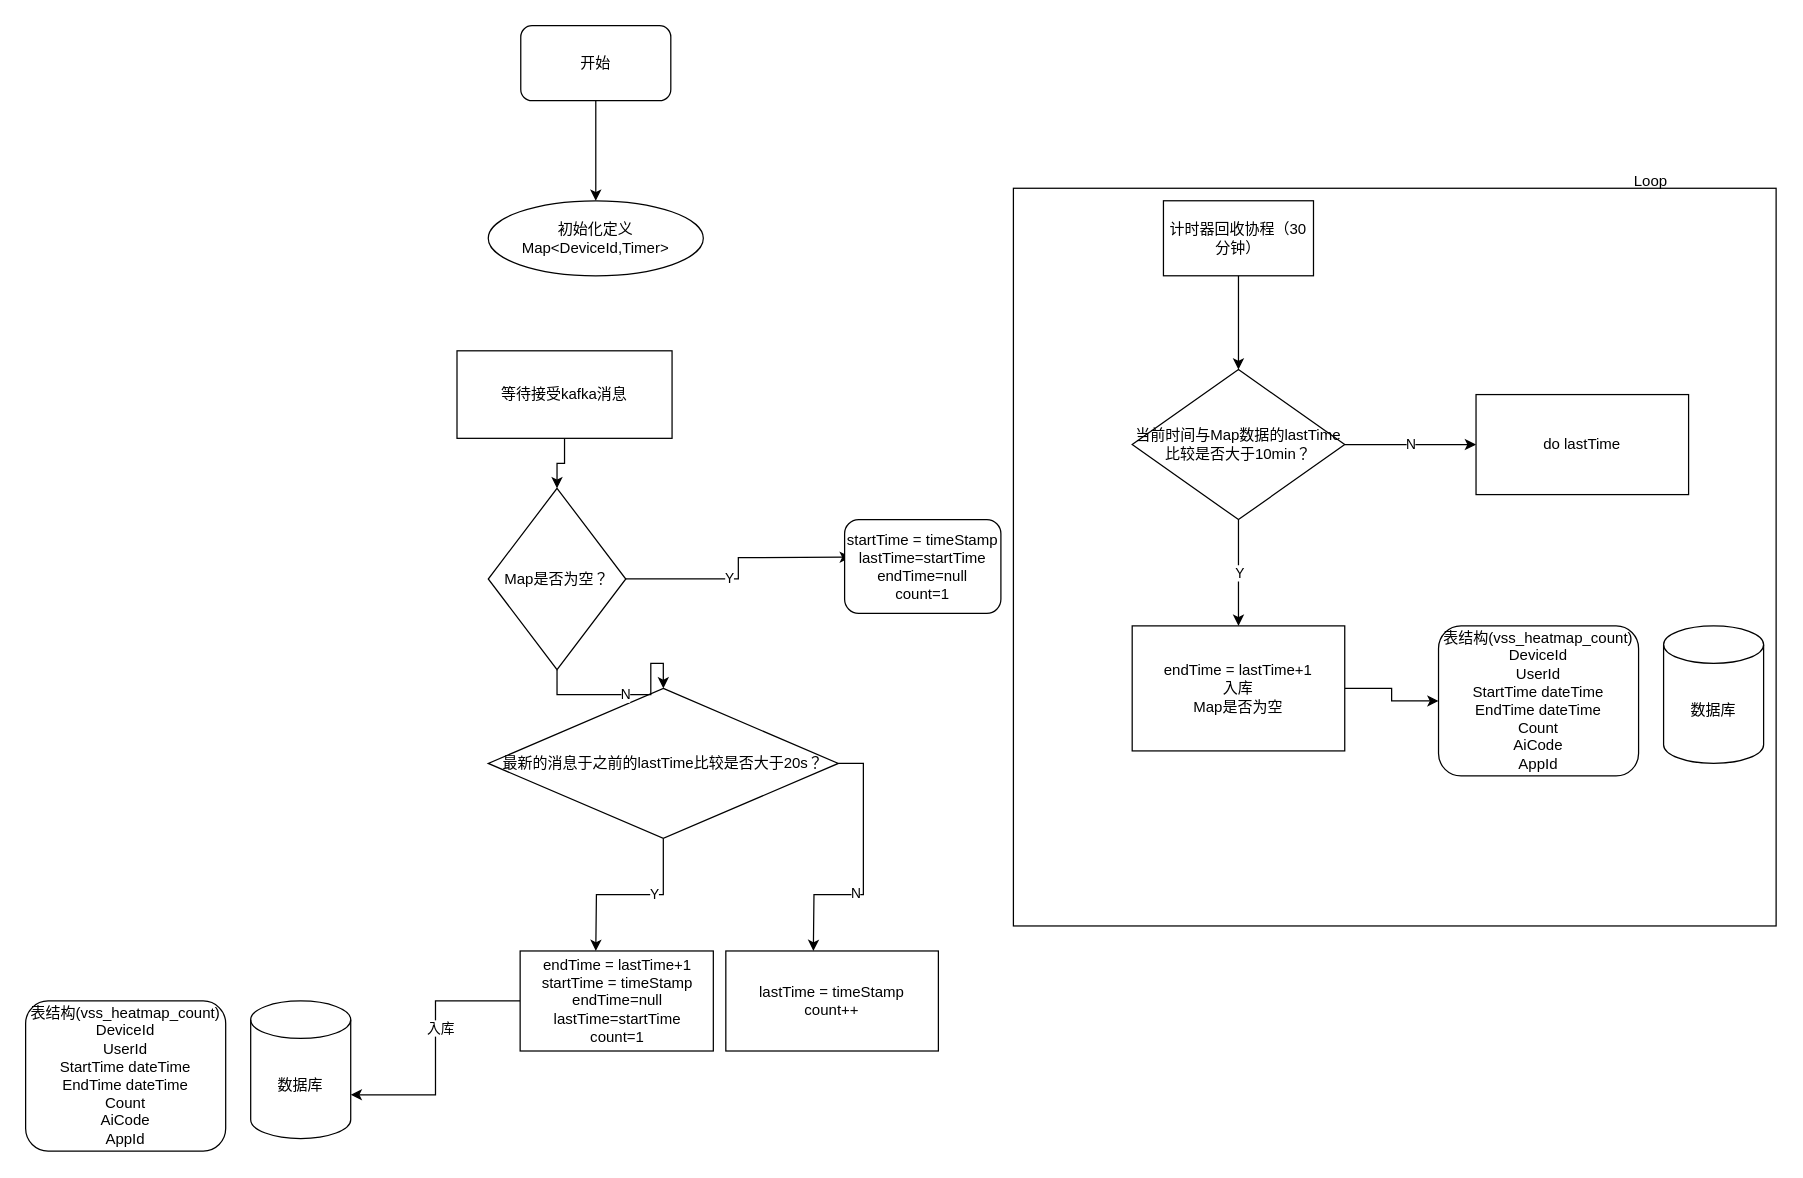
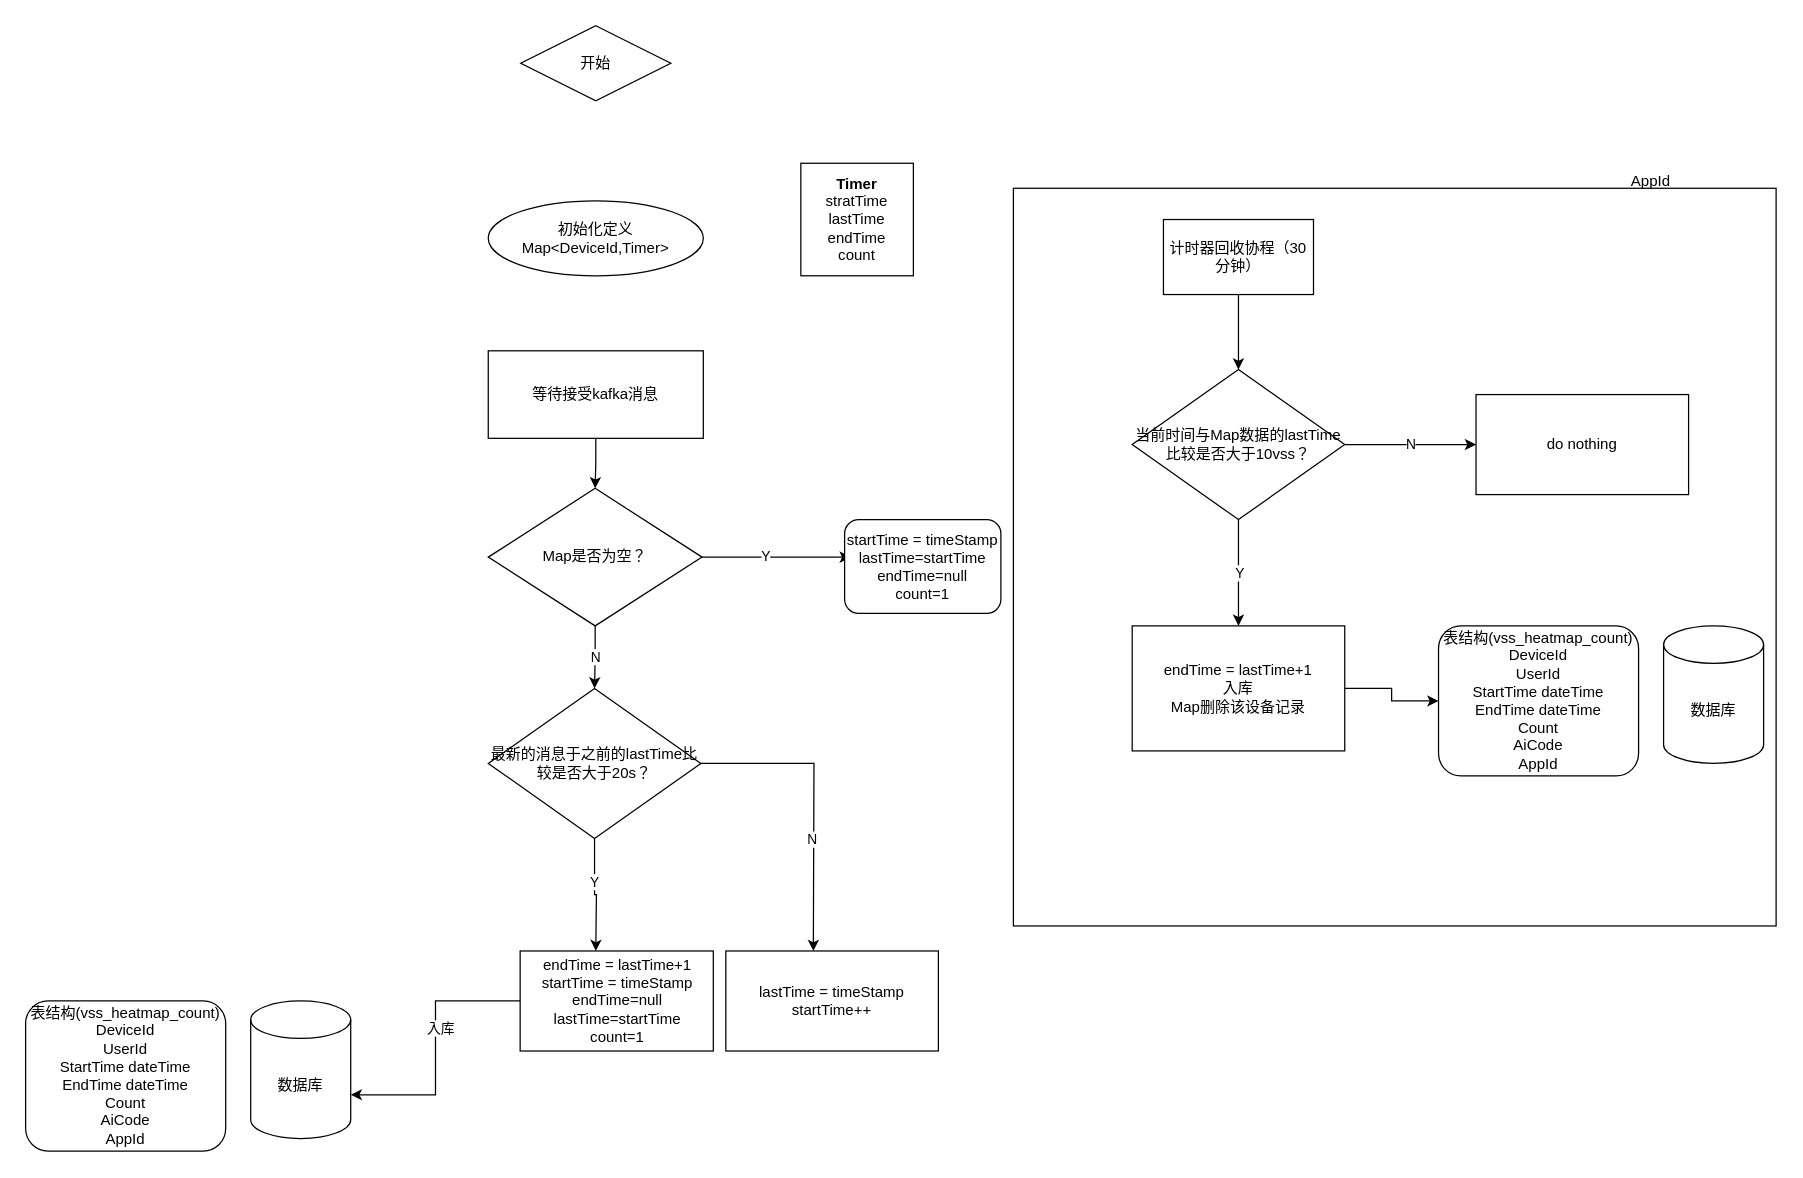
node "开始": shape rounded rectangle -> diamond
edge "开始" -> "初始化定义Map<DeviceId,Timer>": removed
node "Loop": label "Loop" -> "AppId"
node "Timer stratTime lastTime endTime count": added
node "计时器回收协程（30分钟）": moved (1238, 238) -> (1238, 257)
node "等待接受kafka消息": moved (564, 394) -> (596, 394)
node "当前时间与Map数据的lastTime比较是否大于10min？": label "当前时间与Map数据的lastTime比较是否大于10min？" -> "当前时间与Map数据的lastTime比较是否大于10vss？"
node "do lastTime": label "do lastTime" -> "do nothing"
node "Map是否为空？": size 138x181 -> 214x138
node "endTime = lastTime+1 入库 Map是否为空": label "endTime = lastTime+1 入库 Map是否为空" -> "endTime = lastTime+1 入库 Map删除该设备记录"
node "最新的消息于之前的lastTime比较是否大于20s？": size 350x150 -> 213x150
node "lastTime = timeStamp count++": label "lastTime = timeStamp count++" -> "lastTime = timeStamp startTime++"
